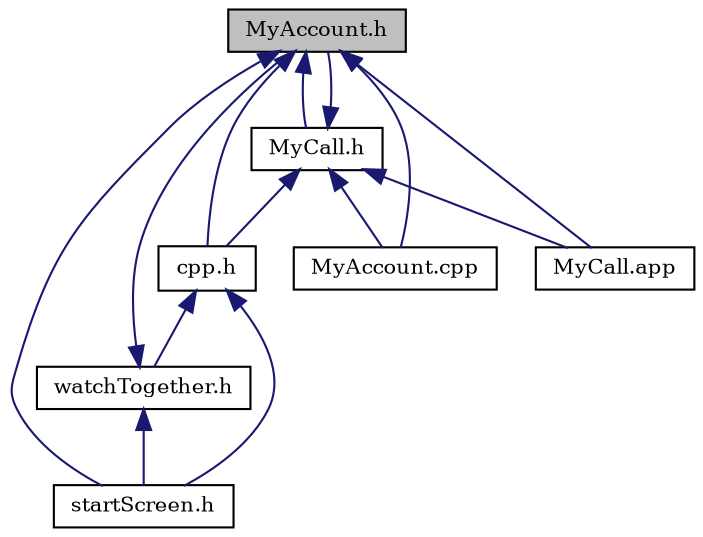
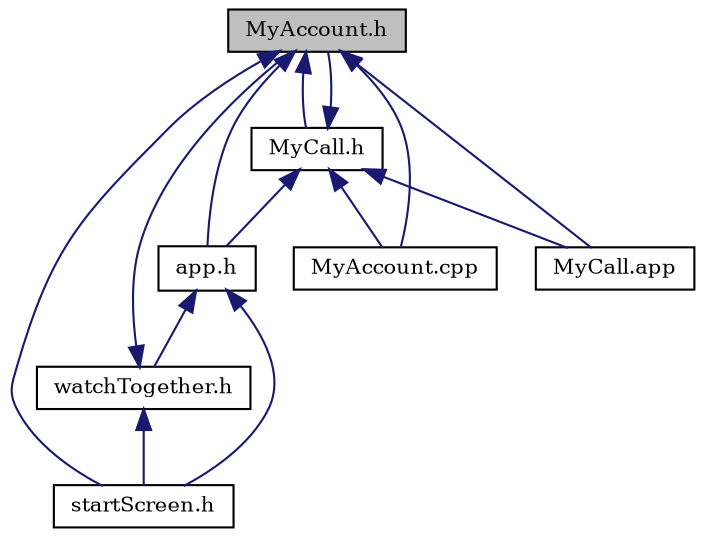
node "cpp.h": label "cpp.h" -> "app.h"
